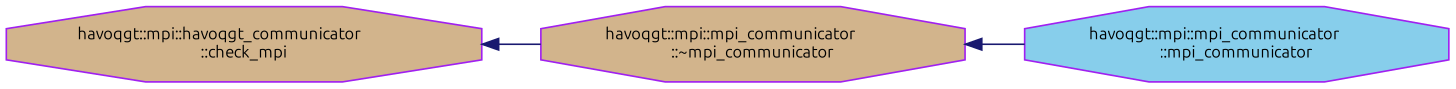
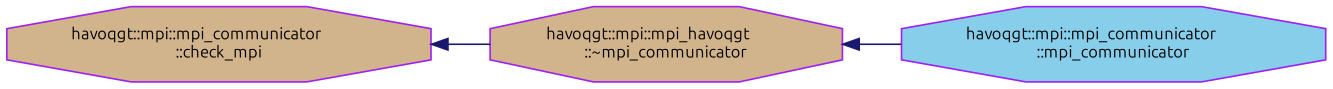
node "havoqgt::mpi::havoqgt_communicator ::check_mpi": label "havoqgt::mpi::havoqgt_communicator ::check_mpi" -> "havoqgt::mpi::mpi_communicator ::check_mpi"
node "havoqgt::mpi::mpi_communicator ::~mpi_communicator": label "havoqgt::mpi::mpi_communicator ::~mpi_communicator" -> "havoqgt::mpi::mpi_havoqgt ::~mpi_communicator"
